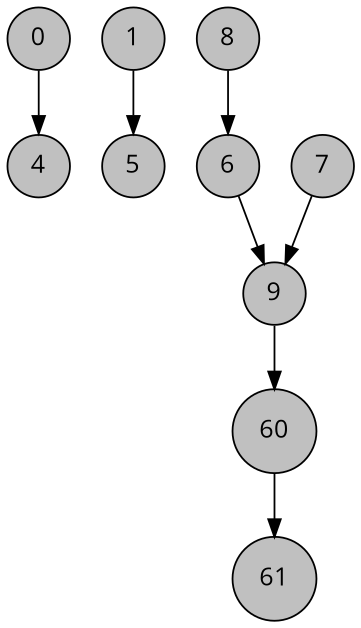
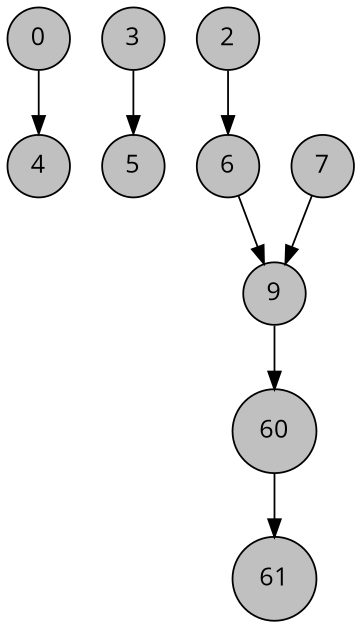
node "1": label "1" -> "3"
node "8": label "8" -> "2"
